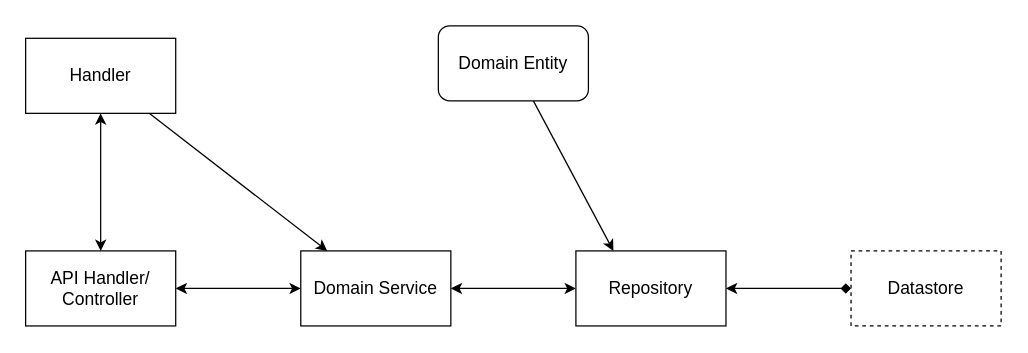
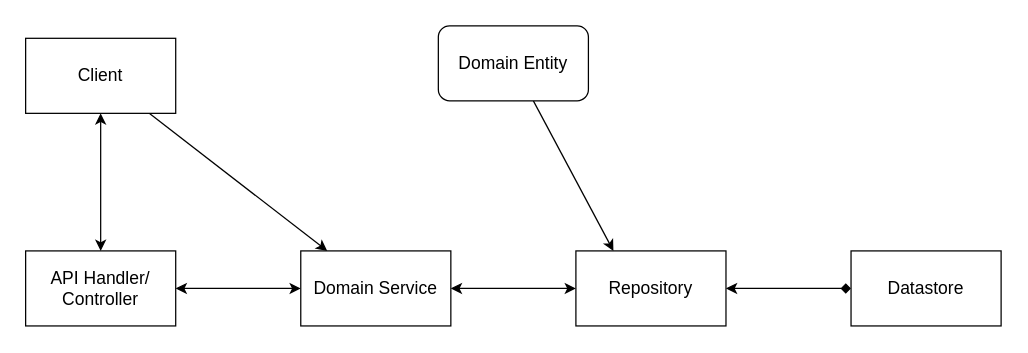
node "Handler": label "Handler" -> "Client"
node "Datastore": style dashed -> solid
